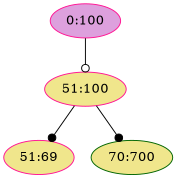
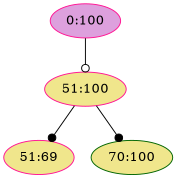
node "70:700": label "70:700" -> "70:100"
